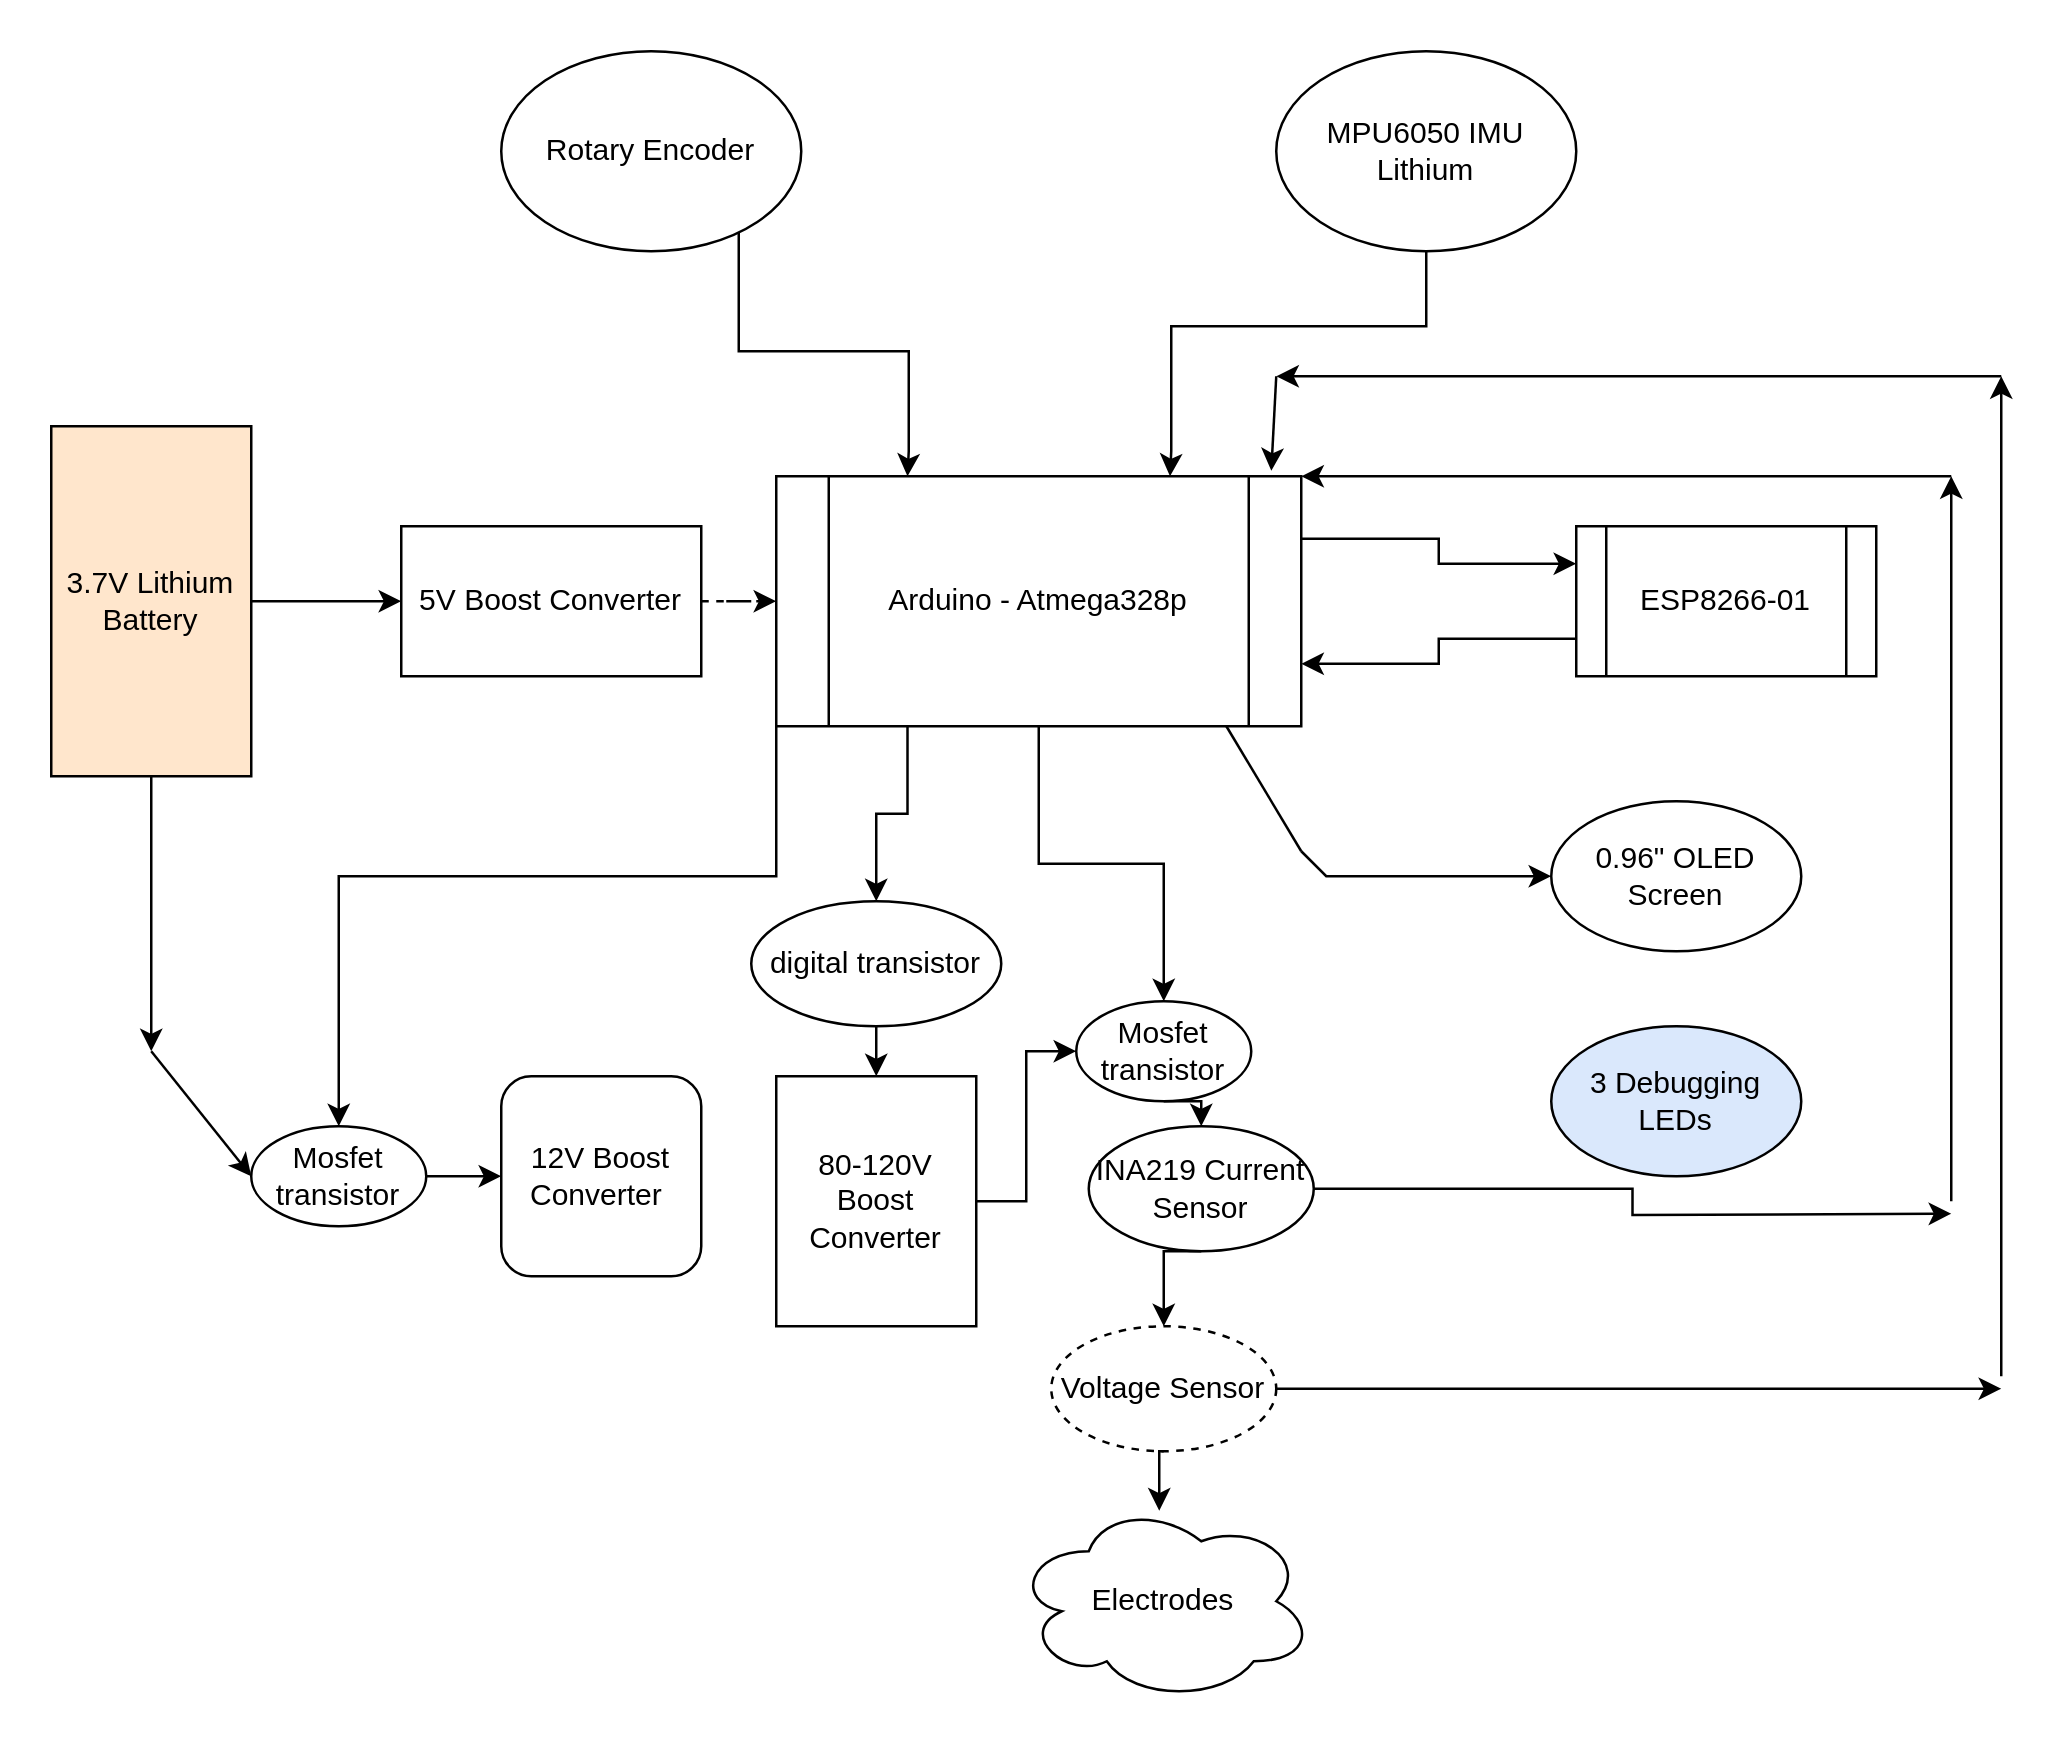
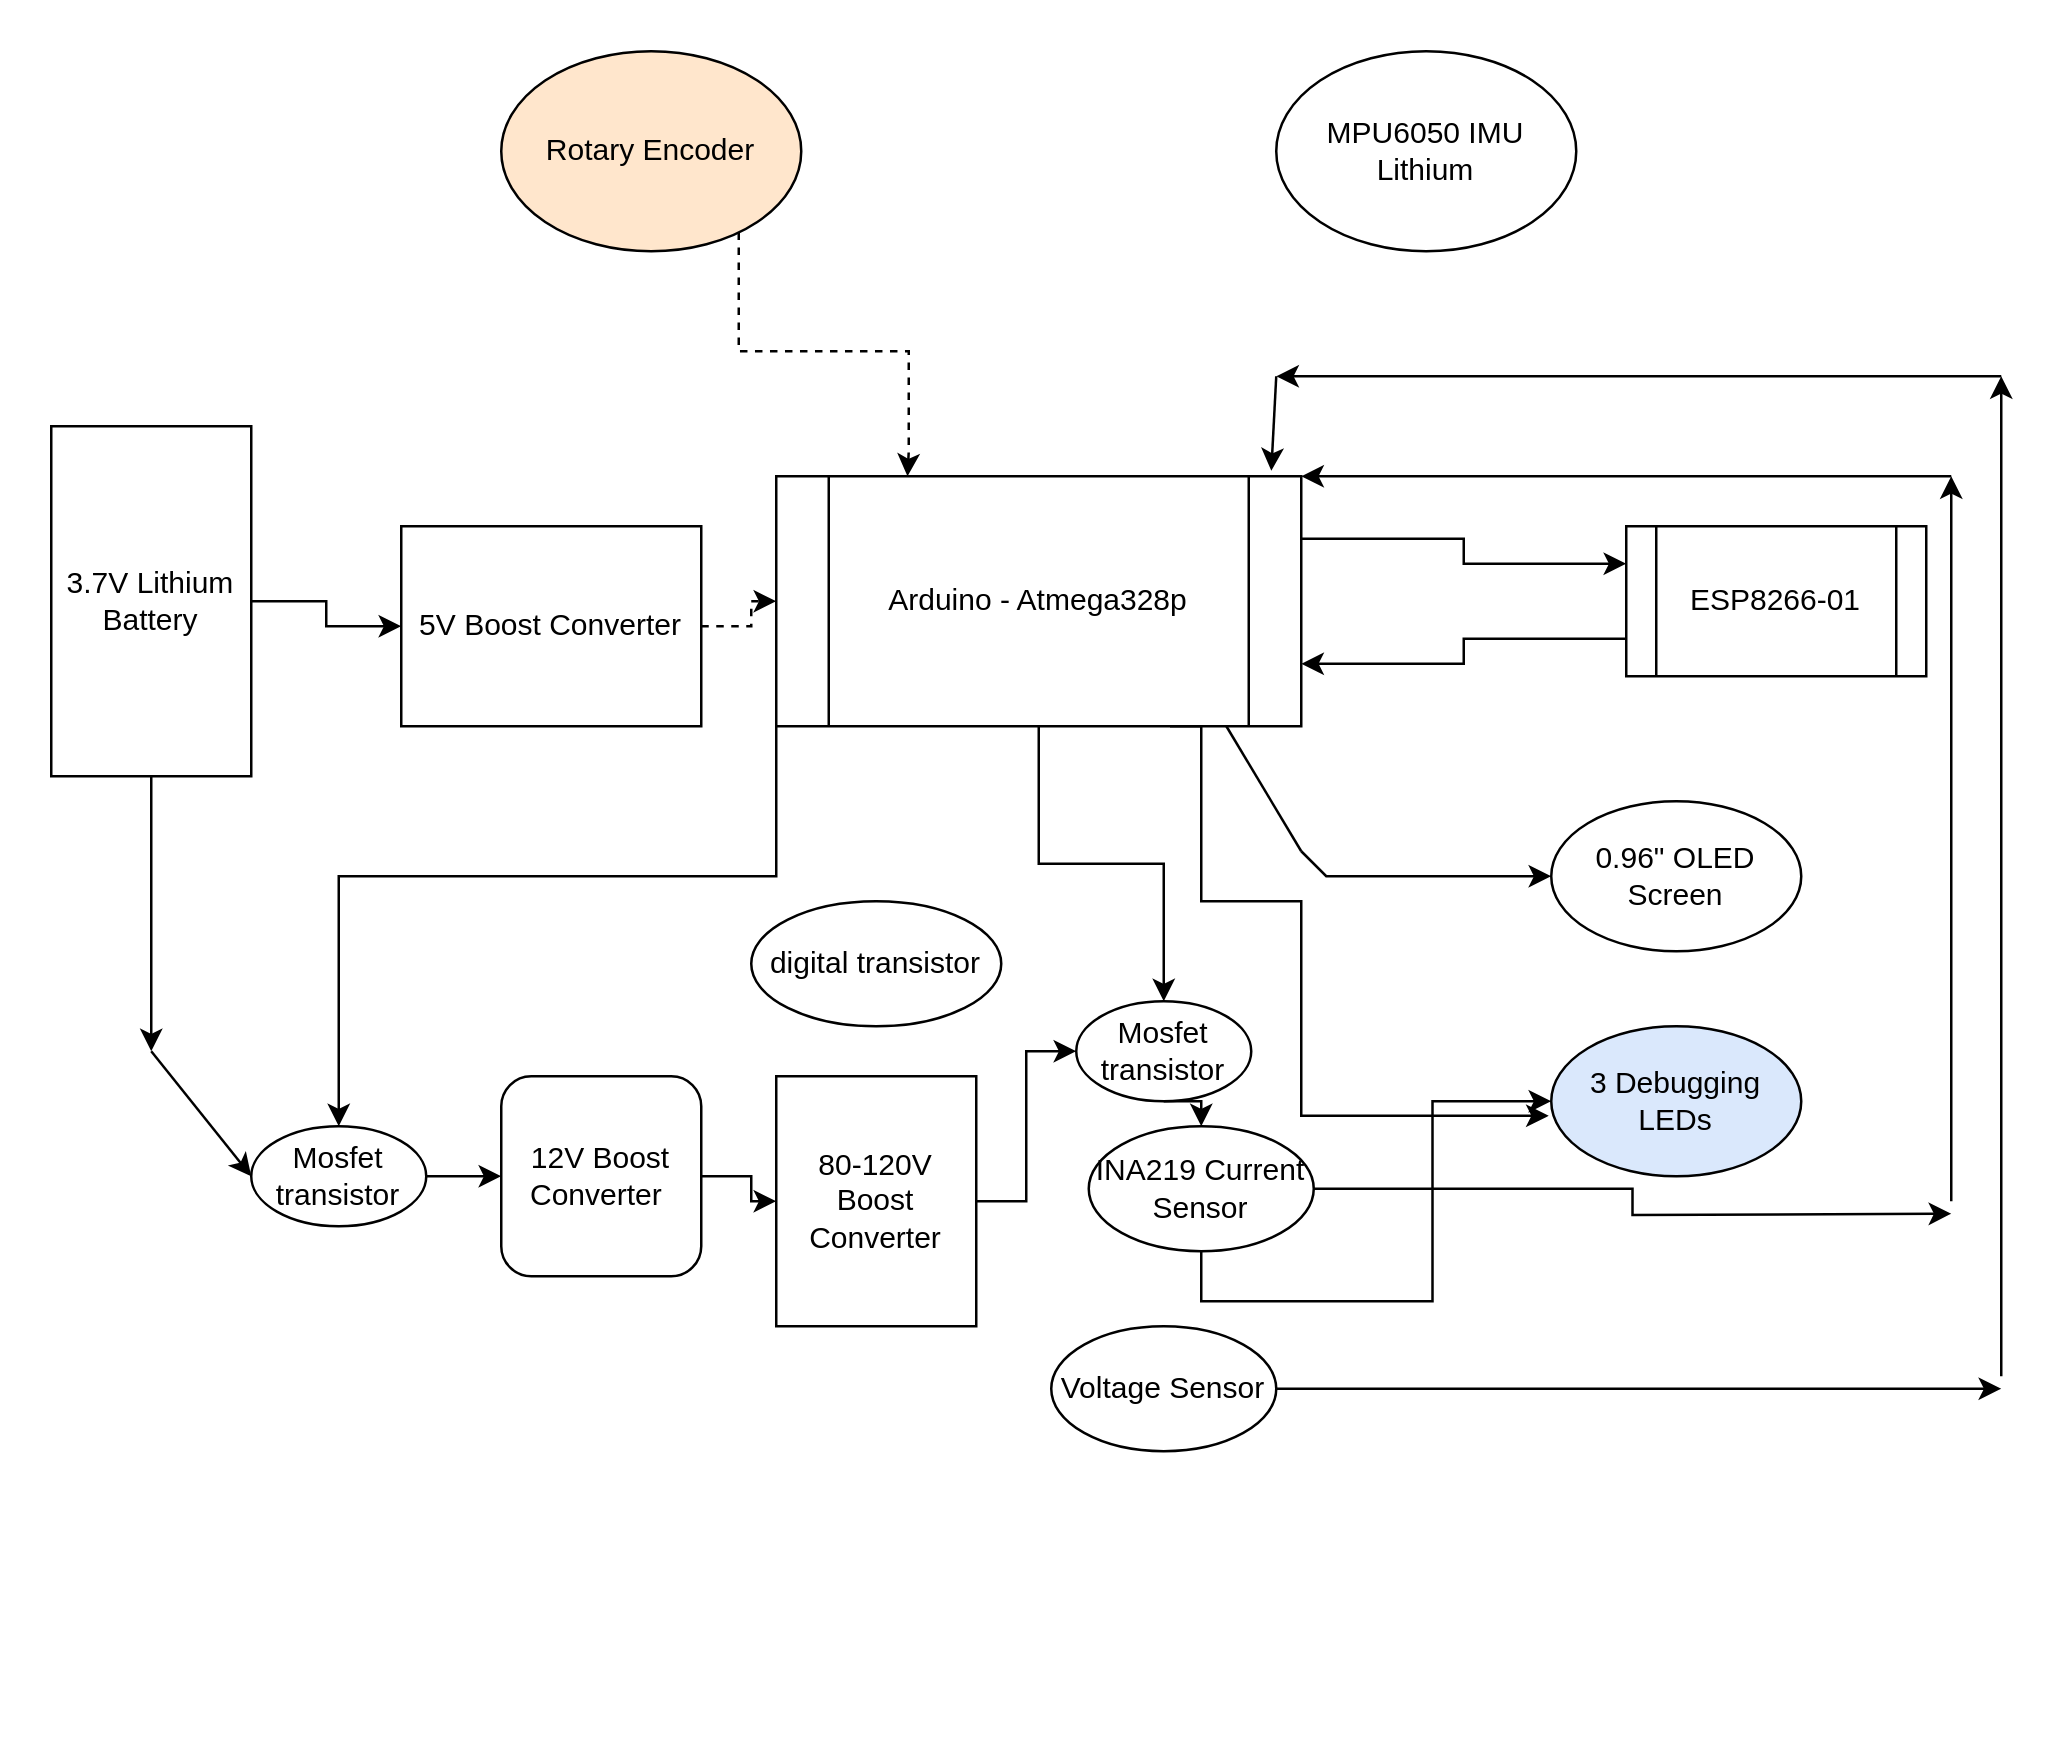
node "Rotary Encoder": fillcolor #ffffff -> #ffe6cc
edge "MPU6050 IMU Lithium" -> "Arduino - Atmega328p": removed
edge "Rotary Encoder" -> "Arduino - Atmega328p": style solid -> dashed
node "3.7V Lithium Battery": fillcolor #ffe6cc -> #ffffff
node "5V Boost Converter": size 300x150 -> 300x200
node "ESP8266-01": moved (1726, 601) -> (1776, 601)
edge "Arduino - Atmega328p" -> "digital transistor": removed
edge "Arduino - Atmega328p" -> "3 Debugging LEDs": added
edge "digital transistor" -> "80-120V Boost Converter": removed
edge "12V Boost Converter" -> "80-120V Boost Converter": added
edge "INA219 Current Sensor" -> "Voltage Sensor": now "INA219 Current Sensor" -> "3 Debugging LEDs"
node "Voltage Sensor": style dashed -> solid
edge "Voltage Sensor" -> "Electrodes": removed
node "Electrodes": removed
